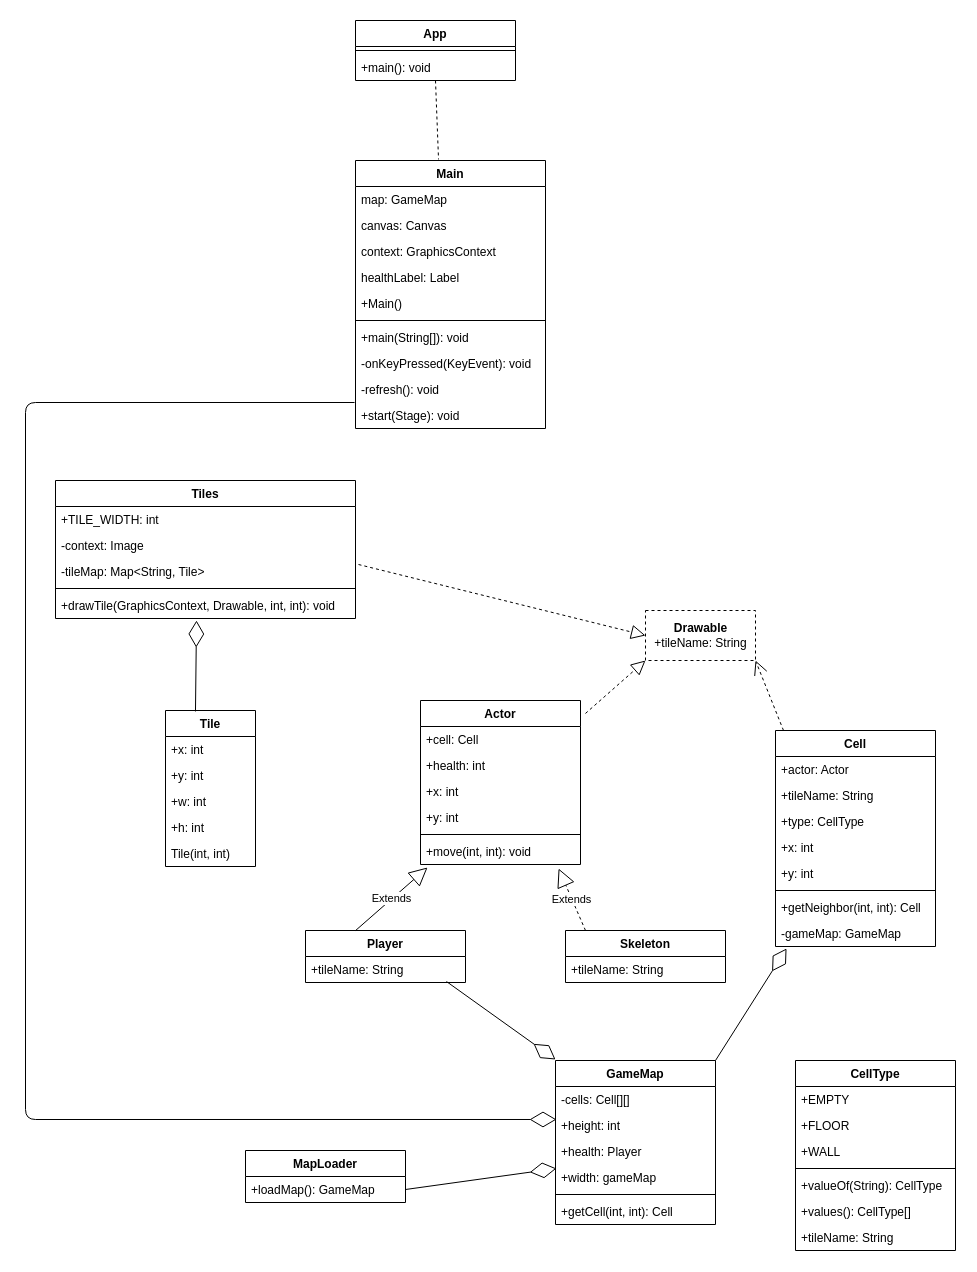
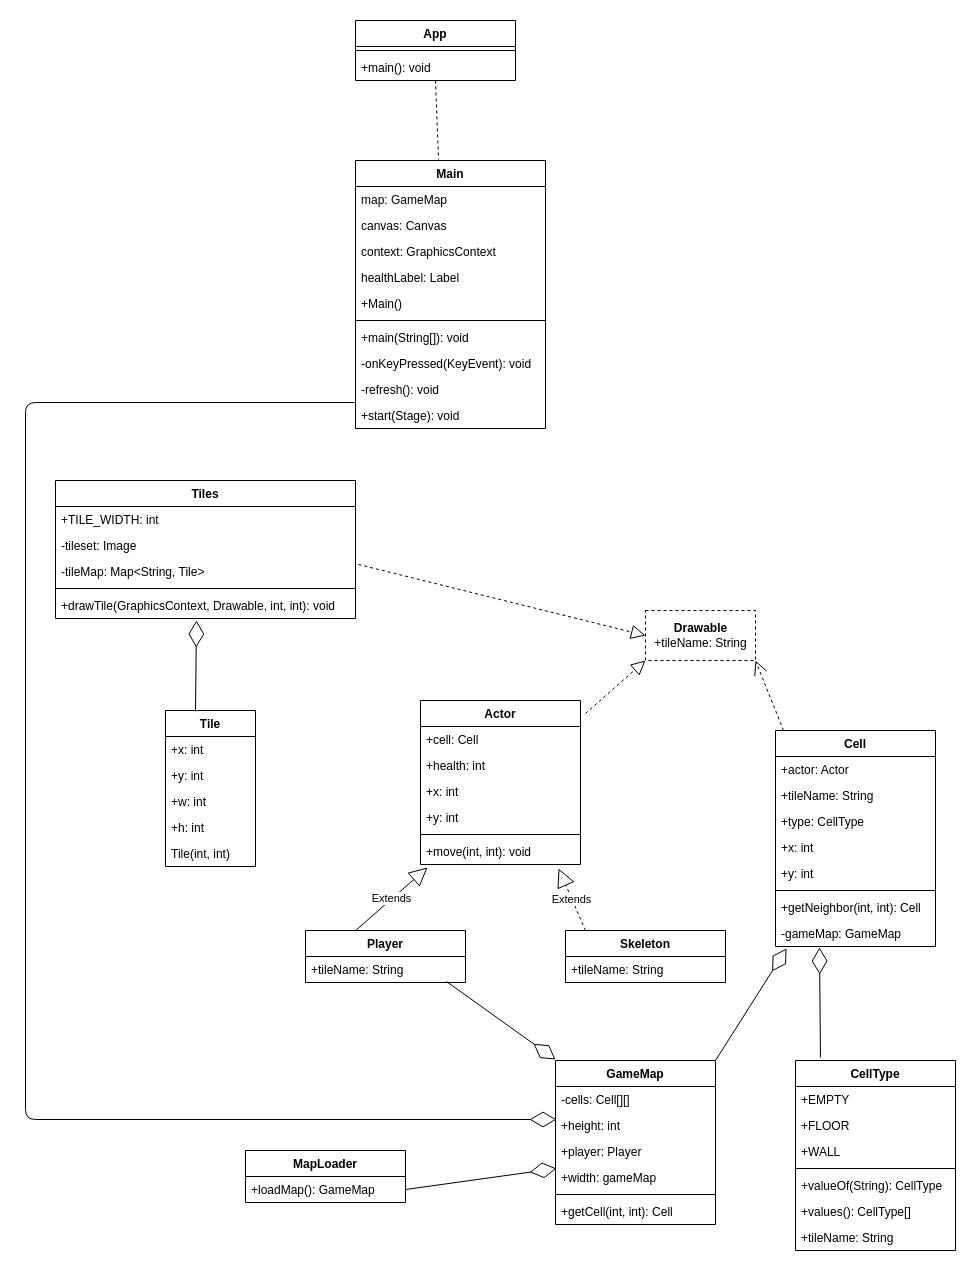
node "-context: Image": label "-context: Image" -> "-tileset: Image"
edge "CellType" -> "-gameMap: GameMap": added
node "+health: Player": label "+health: Player" -> "+player: Player"
